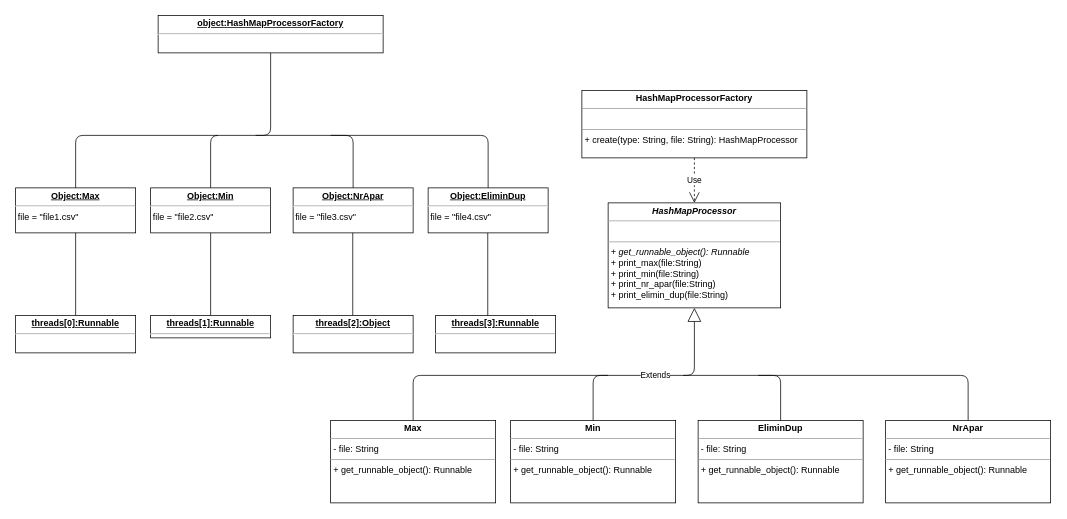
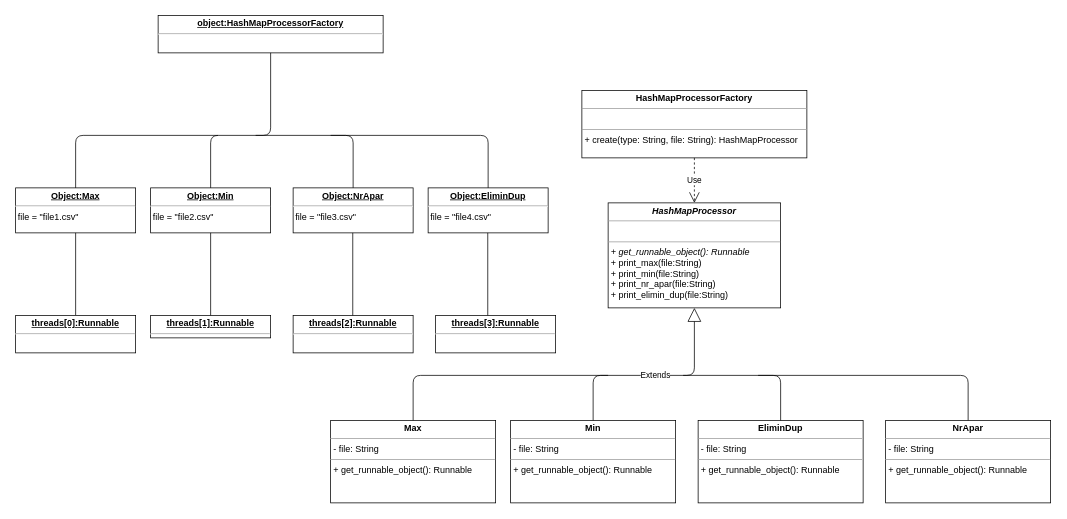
node "threads[2]:Object": label "threads[2]:Object" -> "threads[2]:Runnable"
